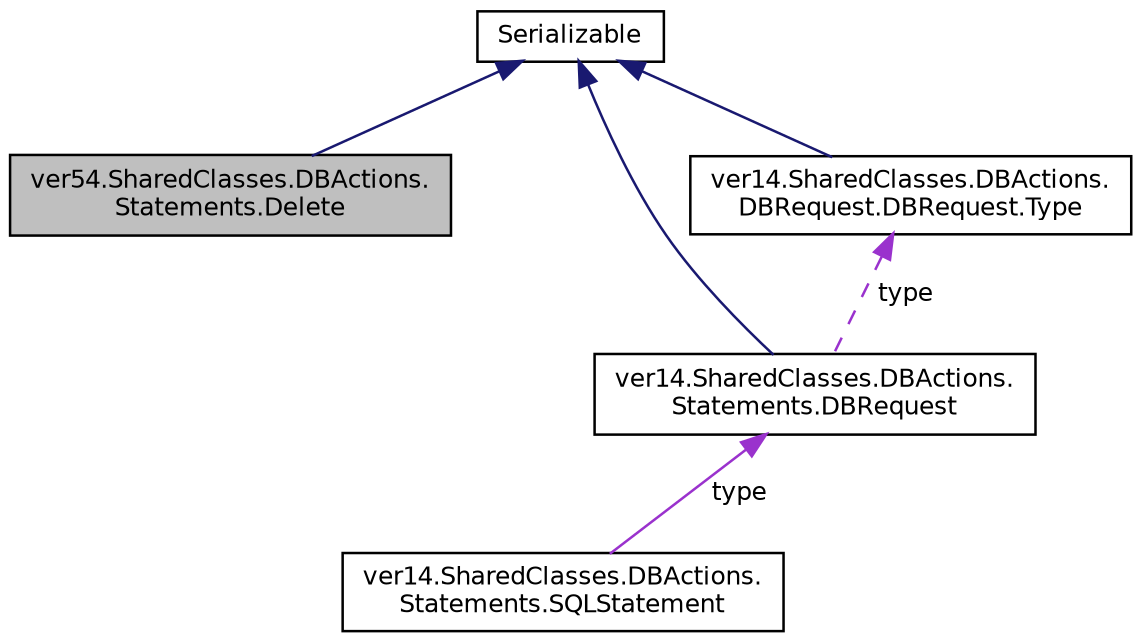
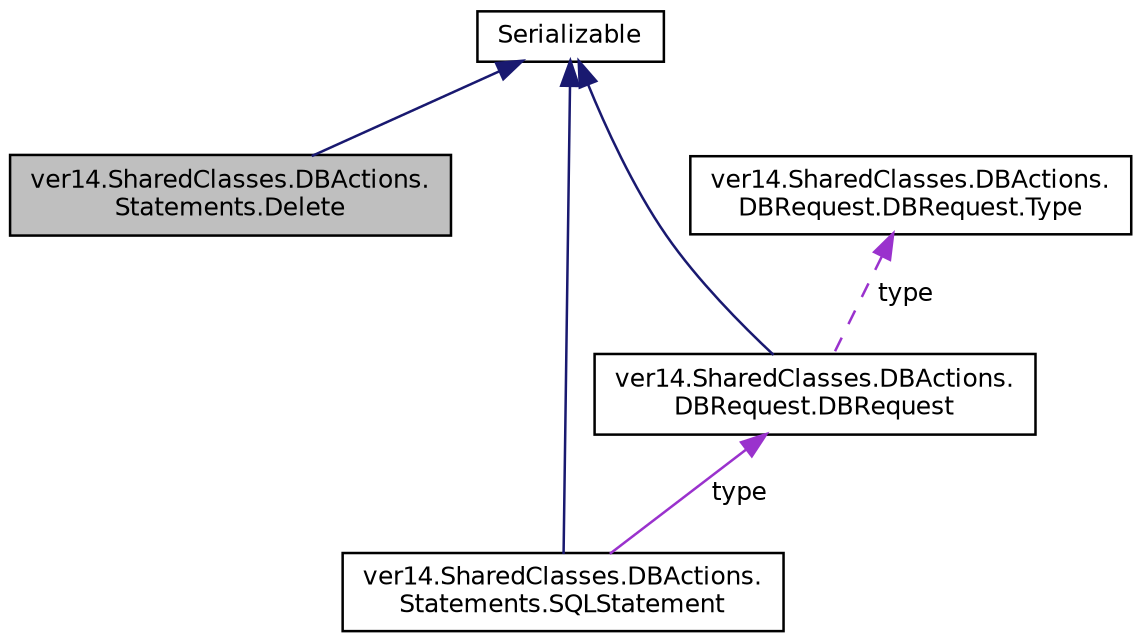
edge "ver14.SharedClasses.DBActions. DBRequest.DBRequest.Type" -> "Serializable": now "ver14.SharedClasses.DBActions. Statements.SQLStatement" -> "Serializable"
node "ver54.SharedClasses.DBActions. Statements.Delete": label "ver54.SharedClasses.DBActions. Statements.Delete" -> "ver14.SharedClasses.DBActions. Statements.Delete"
node "ver14.SharedClasses.DBActions. Statements.DBRequest": label "ver14.SharedClasses.DBActions. Statements.DBRequest" -> "ver14.SharedClasses.DBActions. DBRequest.DBRequest"
